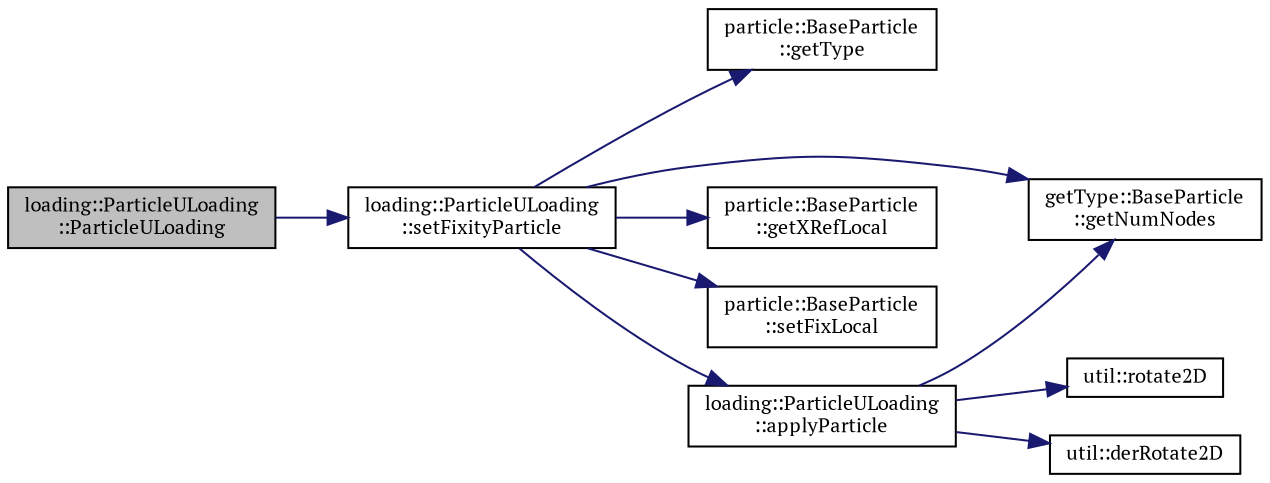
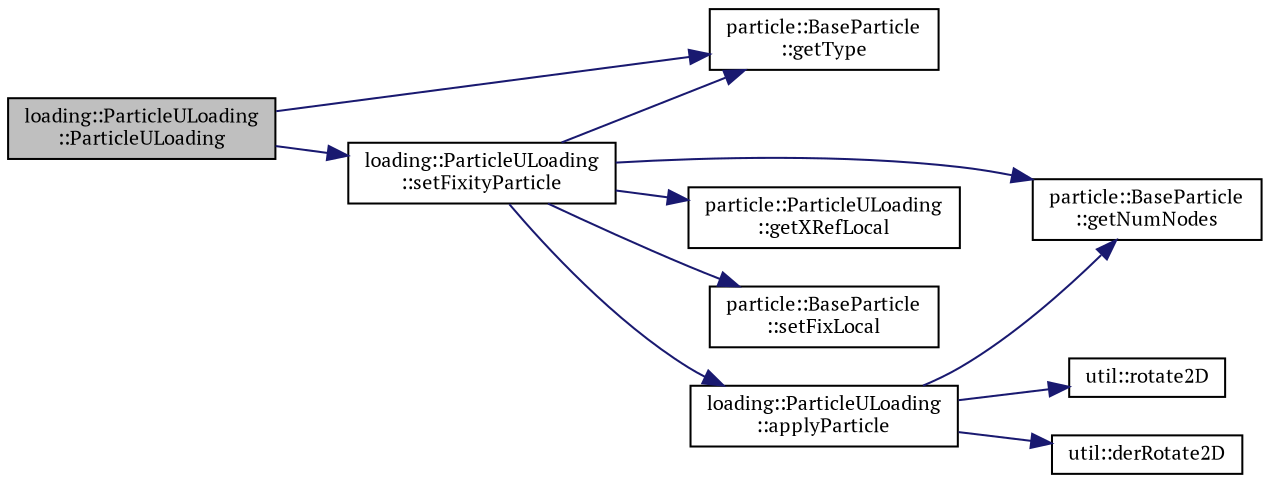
edge "loading::ParticleULoading ::ParticleULoading" -> "particle::BaseParticle ::getType": added
node "getType::BaseParticle ::getNumNodes": label "getType::BaseParticle ::getNumNodes" -> "particle::BaseParticle ::getNumNodes"
node "particle::BaseParticle ::getXRefLocal": label "particle::BaseParticle ::getXRefLocal" -> "particle::ParticleULoading ::getXRefLocal"
